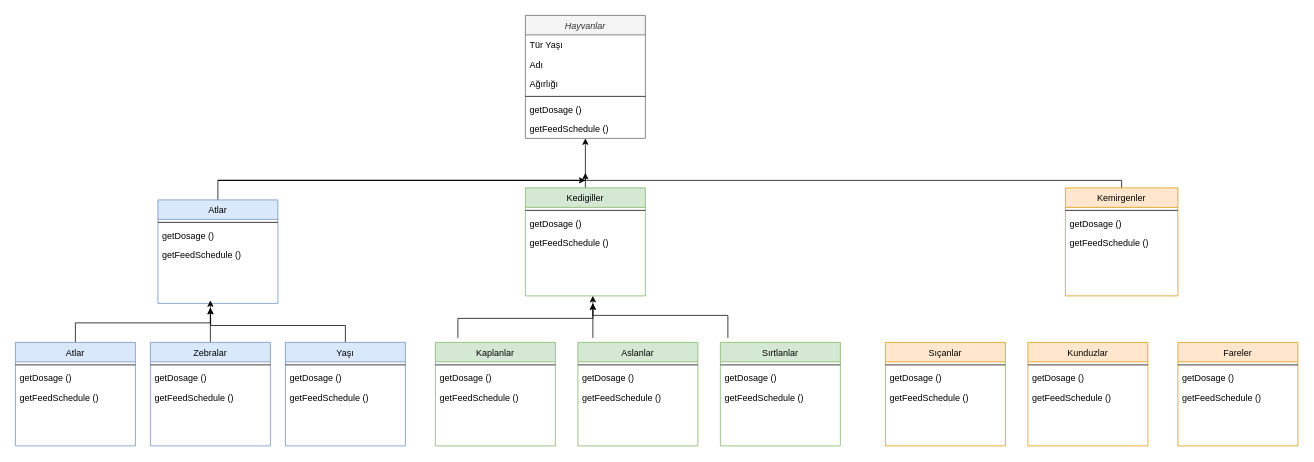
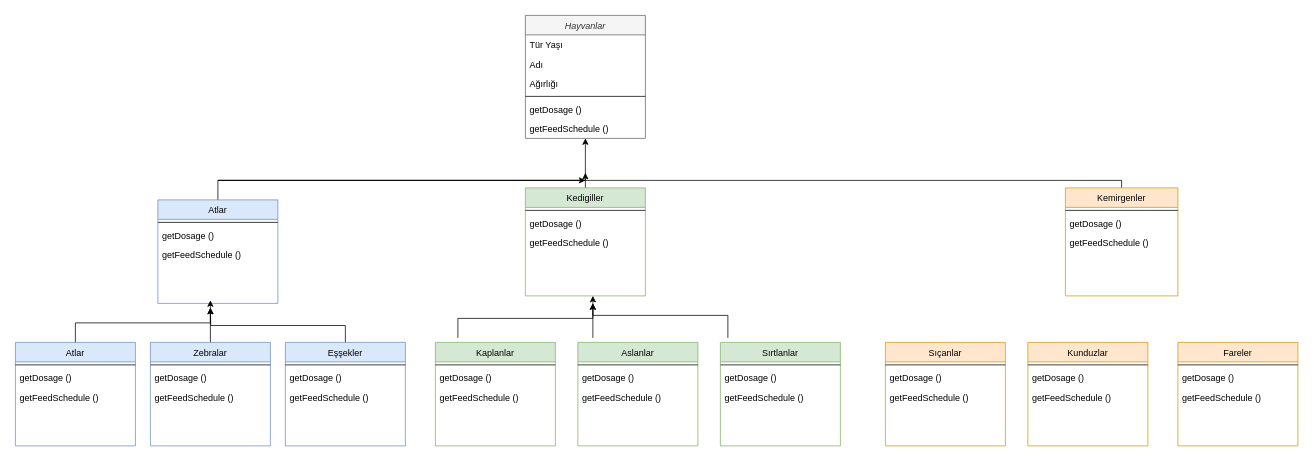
node "Yaşı": label "Yaşı" -> "Eşşekler"
